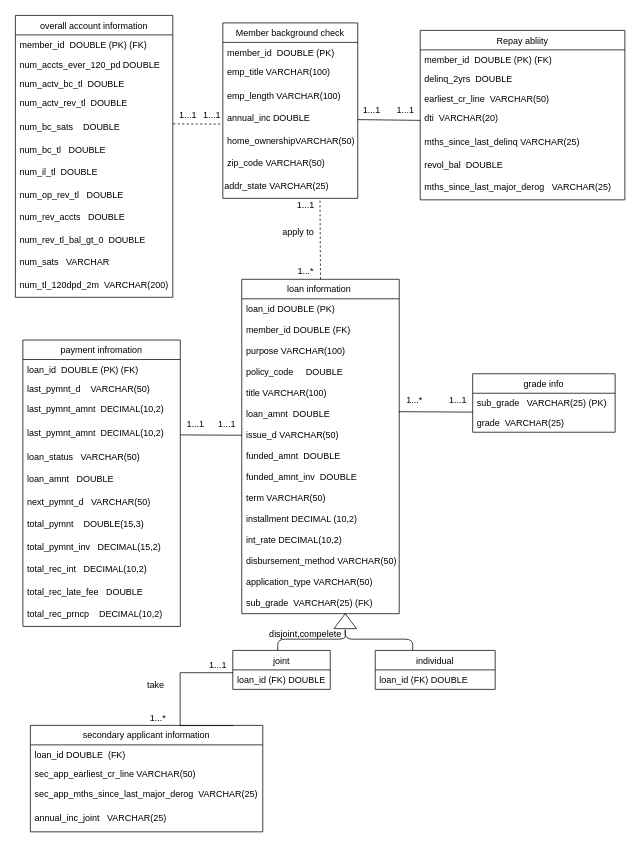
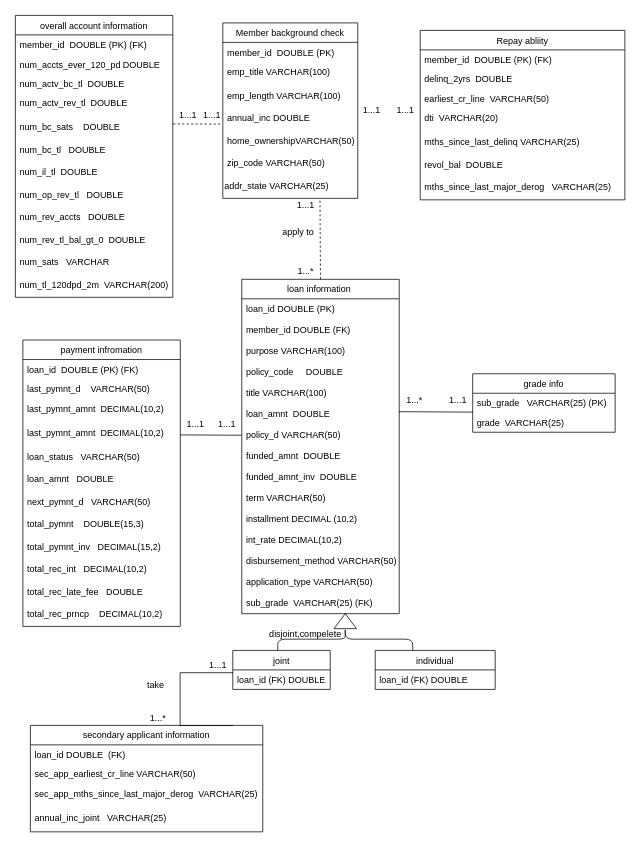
edge "annual_inc DOUBLE" -- "dti VARCHAR(20)": removed
node "issue_d VARCHAR(50)": label "issue_d VARCHAR(50)" -> "policy_d VARCHAR(50)"
